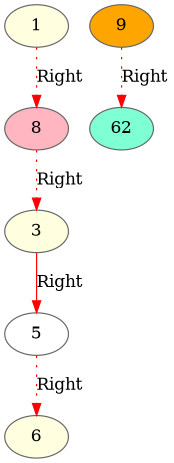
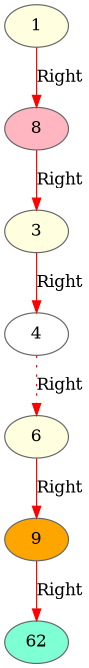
edge "1" -> "8": style dotted -> solid
edge "9" -> "62": style dotted -> solid
edge "8" -> "3": style dotted -> solid
node "5": label "5" -> "4"
edge "6" -> "9": added, label "Right"
